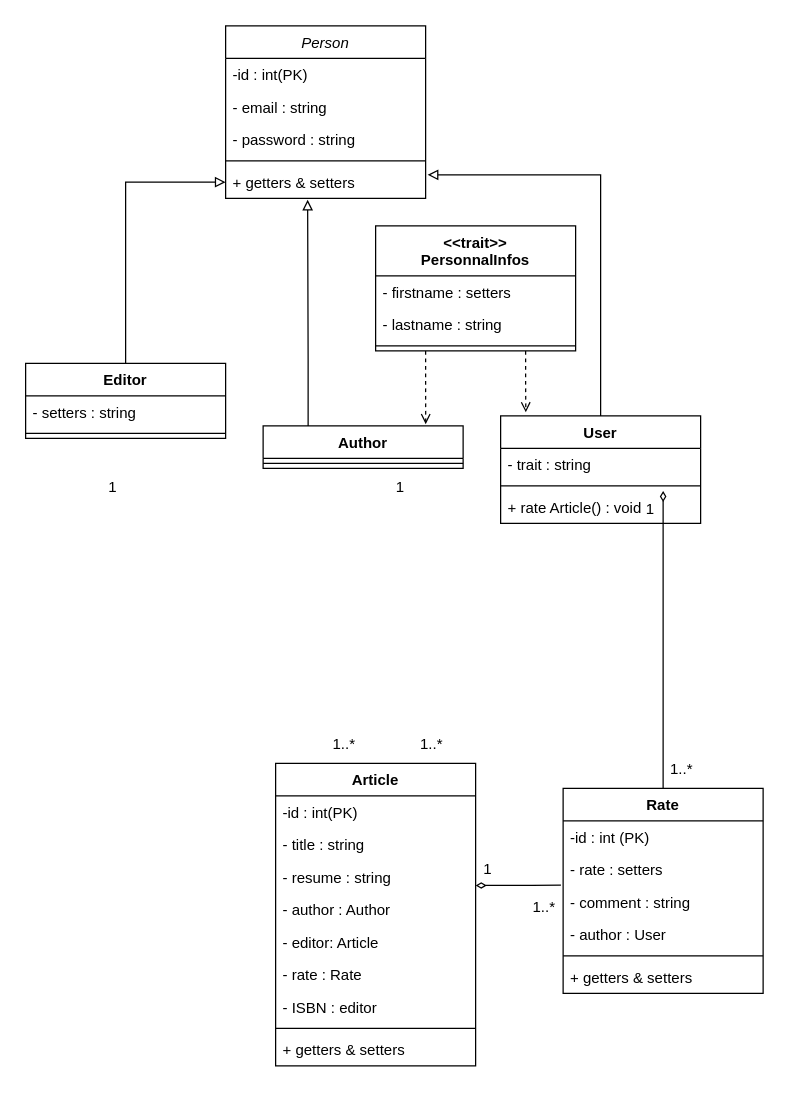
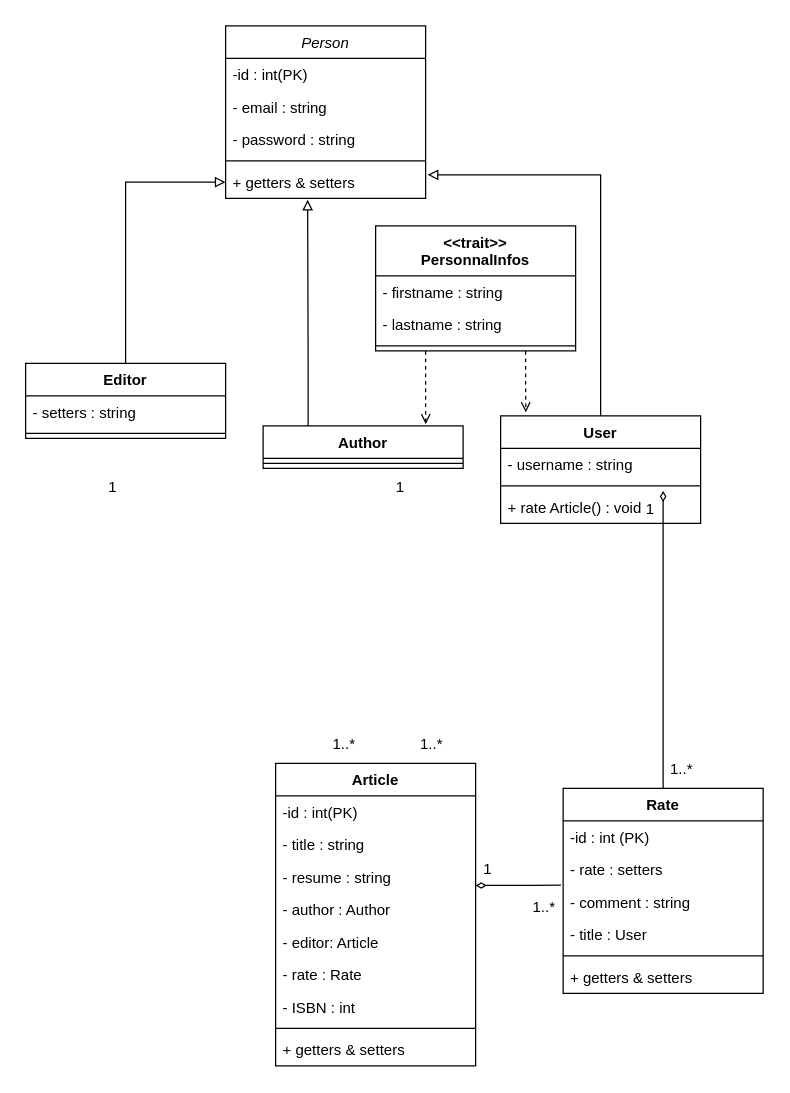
node "- firstname : setters": label "- firstname : setters" -> "- firstname : string"
node "- trait : string": label "- trait : string" -> "- username : string"
node "- author : User": label "- author : User" -> "- title : User"
node "- ISBN : editor": label "- ISBN : editor" -> "- ISBN : int"
